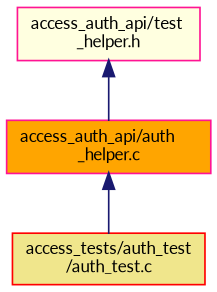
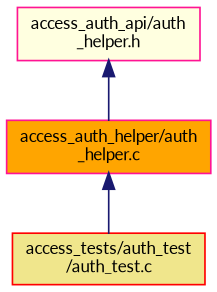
node "access_auth_api/test _helper.h": label "access_auth_api/test _helper.h" -> "access_auth_api/auth _helper.h"
node "access_auth_api/auth _helper.c": label "access_auth_api/auth _helper.c" -> "access_auth_helper/auth _helper.c"
